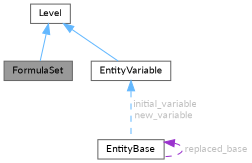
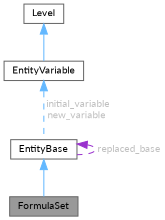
edge "FormulaSet" -> "Level": now "FormulaSet" -> "EntityBase"
